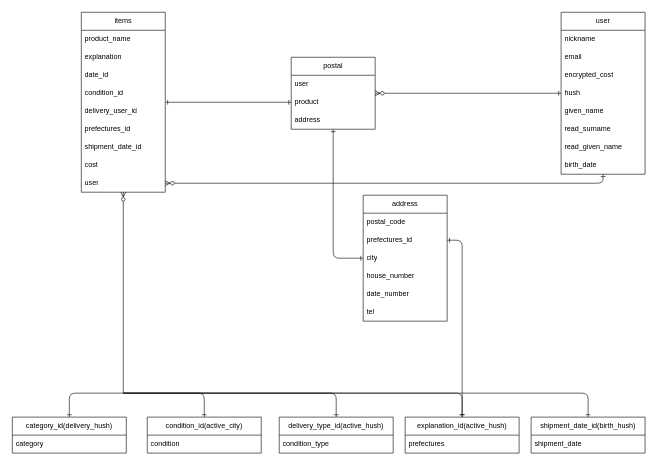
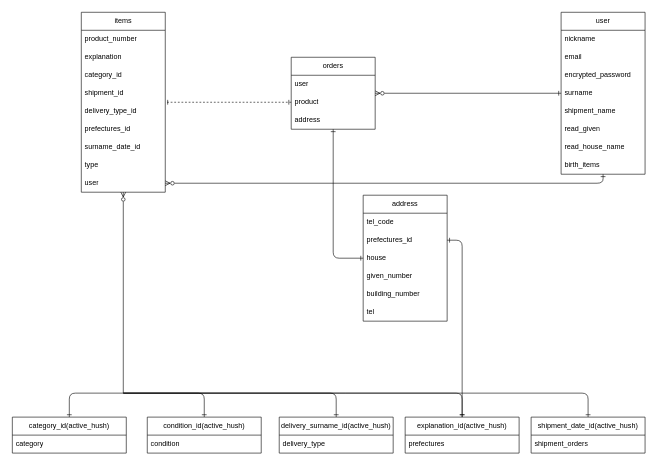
node "product_name": label "product_name" -> "product_number"
node "postal": label "postal" -> "orders"
node "date_id": label "date_id" -> "category_id"
node "encrypted_cost": label "encrypted_cost" -> "encrypted_password"
node "condition_id": label "condition_id" -> "shipment_id"
node "hush": label "hush" -> "surname"
edge "items" -- "product": style solid -> dashed
node "delivery_user_id": label "delivery_user_id" -> "delivery_type_id"
node "given_name": label "given_name" -> "shipment_name"
node "read_surname": label "read_surname" -> "read_given"
node "shipment_date_id": label "shipment_date_id" -> "surname_date_id"
node "read_given_name": label "read_given_name" -> "read_house_name"
node "cost": label "cost" -> "type"
node "birth_date": label "birth_date" -> "birth_items"
node "postal_code": label "postal_code" -> "tel_code"
node "city": label "city" -> "house"
node "house_number": label "house_number" -> "given_number"
node "date_number": label "date_number" -> "building_number"
node "category_id(delivery_hush)": label "category_id(delivery_hush)" -> "category_id(active_hush)"
node "condition_id(active_city)": label "condition_id(active_city)" -> "condition_id(active_hush)"
node "delivery_type_id(active_hush)": label "delivery_type_id(active_hush)" -> "delivery_surname_id(active_hush)"
node "shipment_date_id(birth_hush)": label "shipment_date_id(birth_hush)" -> "shipment_date_id(active_hush)"
node "condition_type": label "condition_type" -> "delivery_type"
node "shipment_date": label "shipment_date" -> "shipment_orders"
